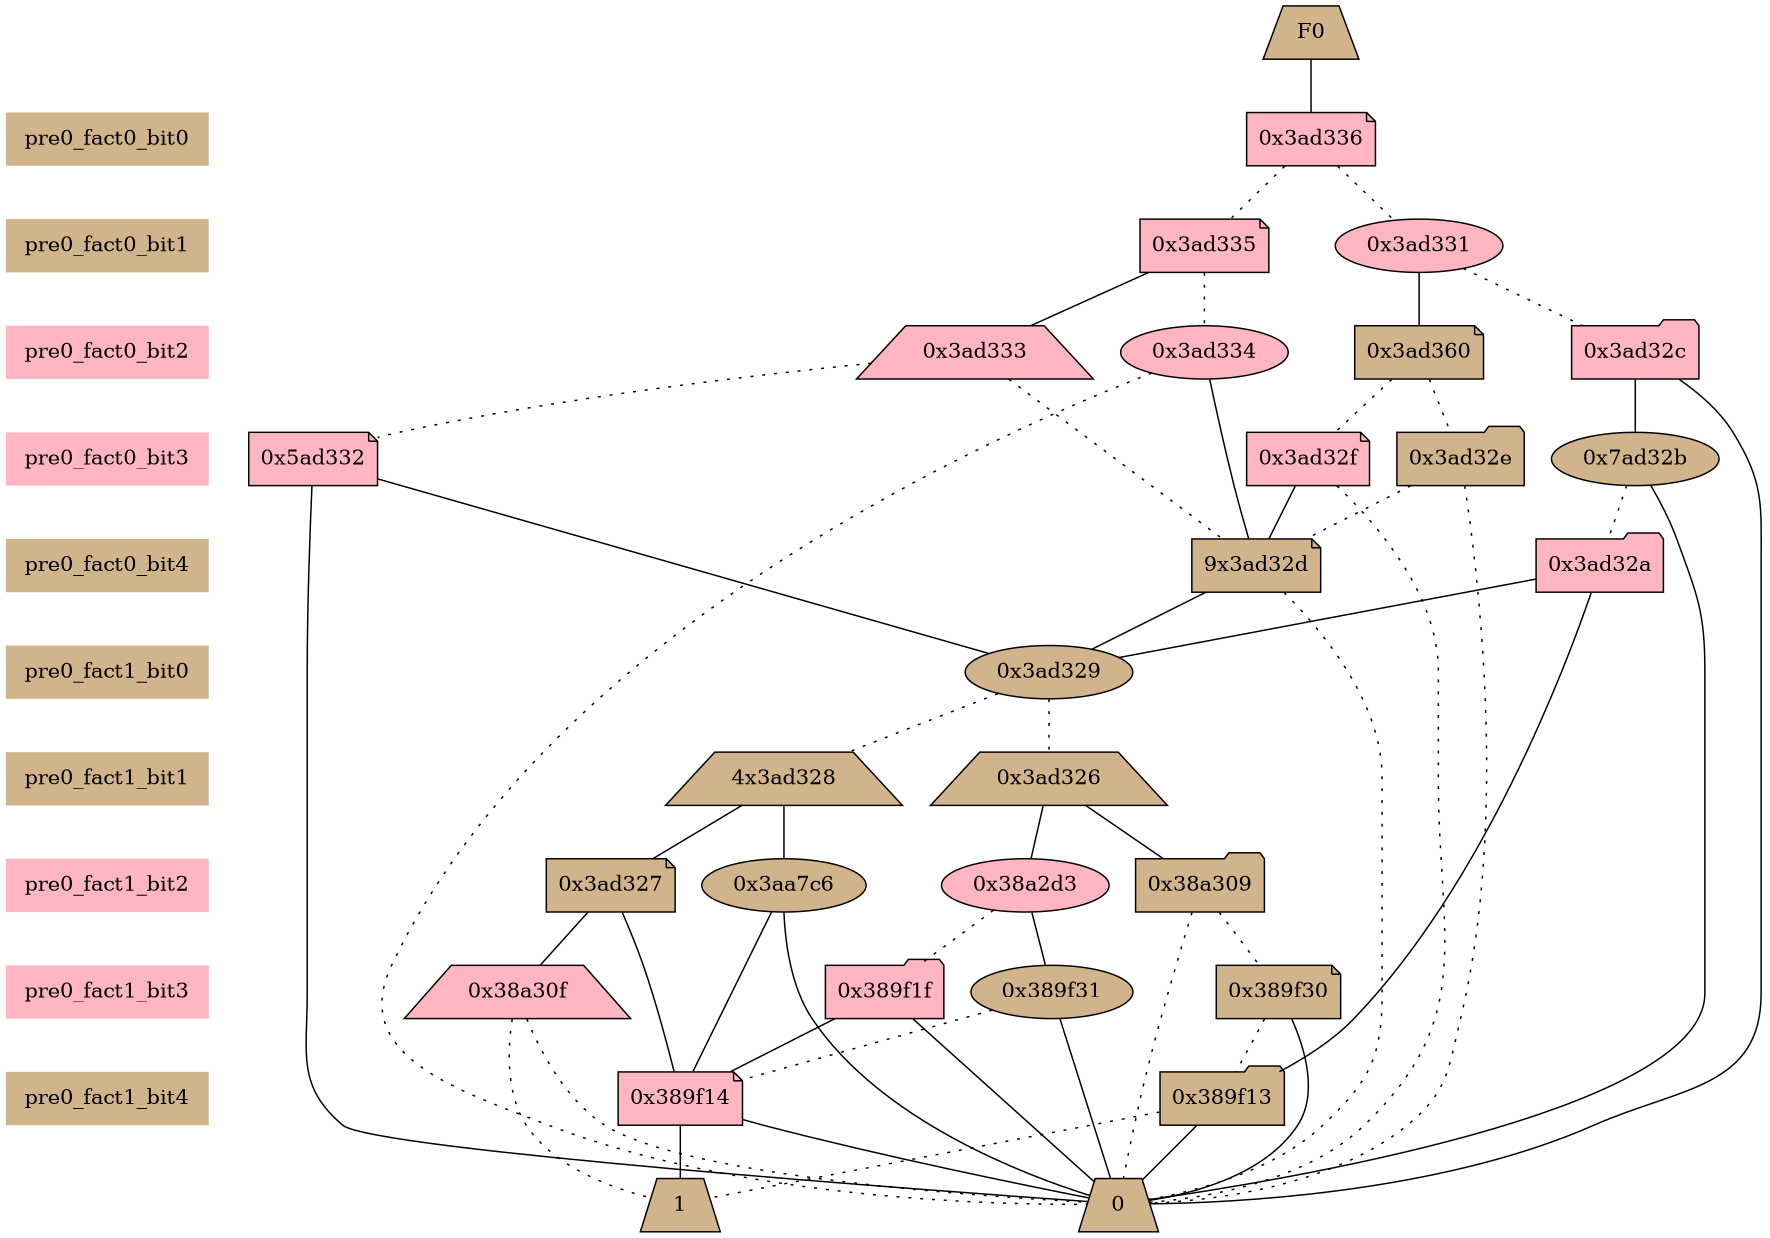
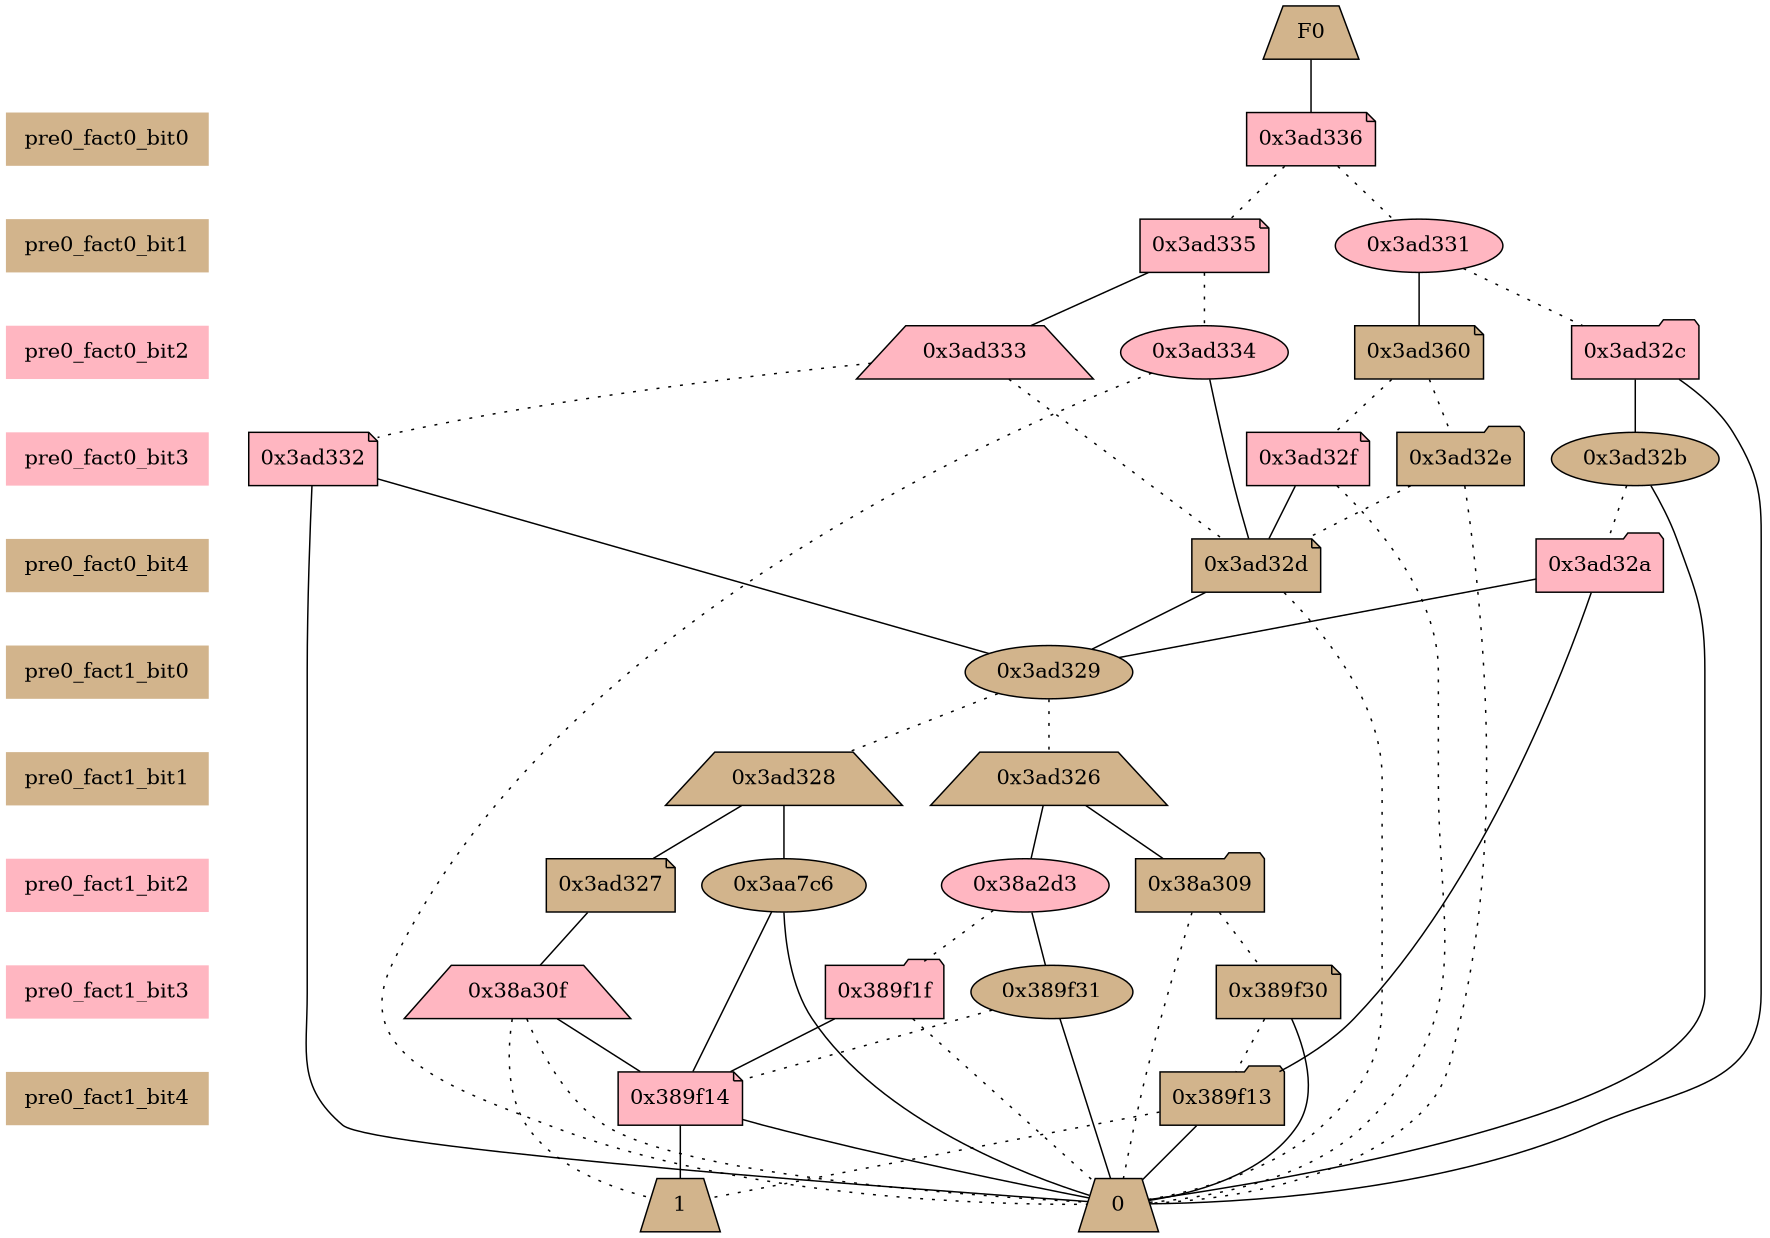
node "0x5ad332": label "0x5ad332" -> "0x3ad332"
node "0x7ad32b": label "0x7ad32b" -> "0x3ad32b"
node "9x3ad32d": label "9x3ad32d" -> "0x3ad32d"
node "4x3ad328": label "4x3ad328" -> "0x3ad328"
edge "0x3ad327" -- "0x389f14": now "0x38a30f" -- "0x389f14"
edge "0x389f1f" -- "0": style solid -> dotted
